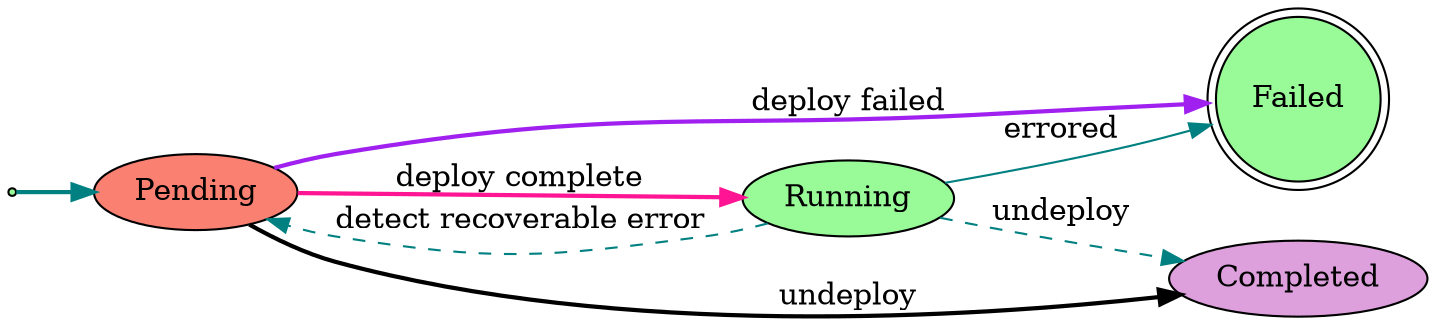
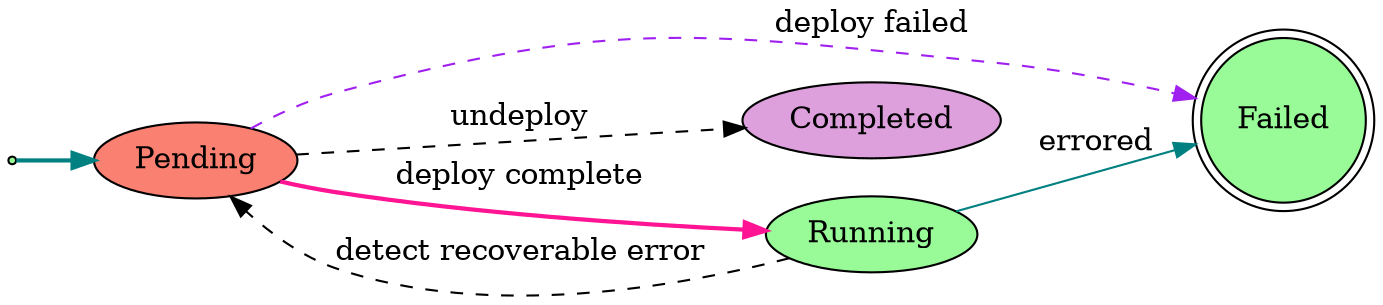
edge "Pending" -> "Failed": style bold -> dashed
edge "Running" -> "Completed": removed, label "undeploy"
edge "Running" -> "Pending": color teal -> black
edge "Pending" -> "Completed": style bold -> dashed
